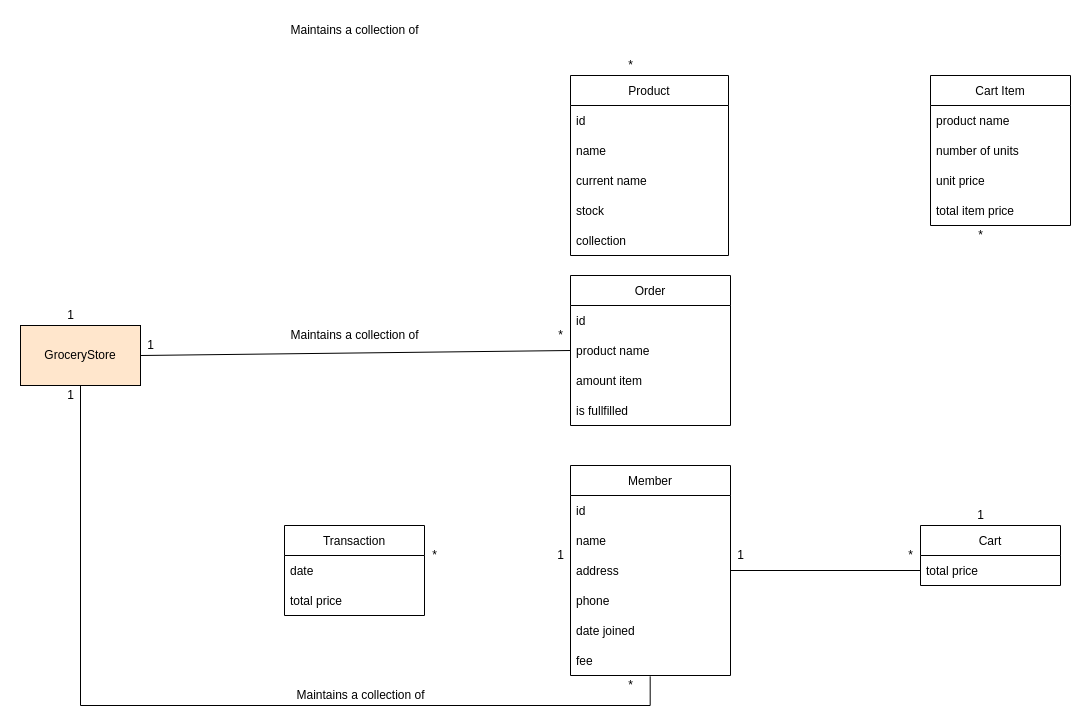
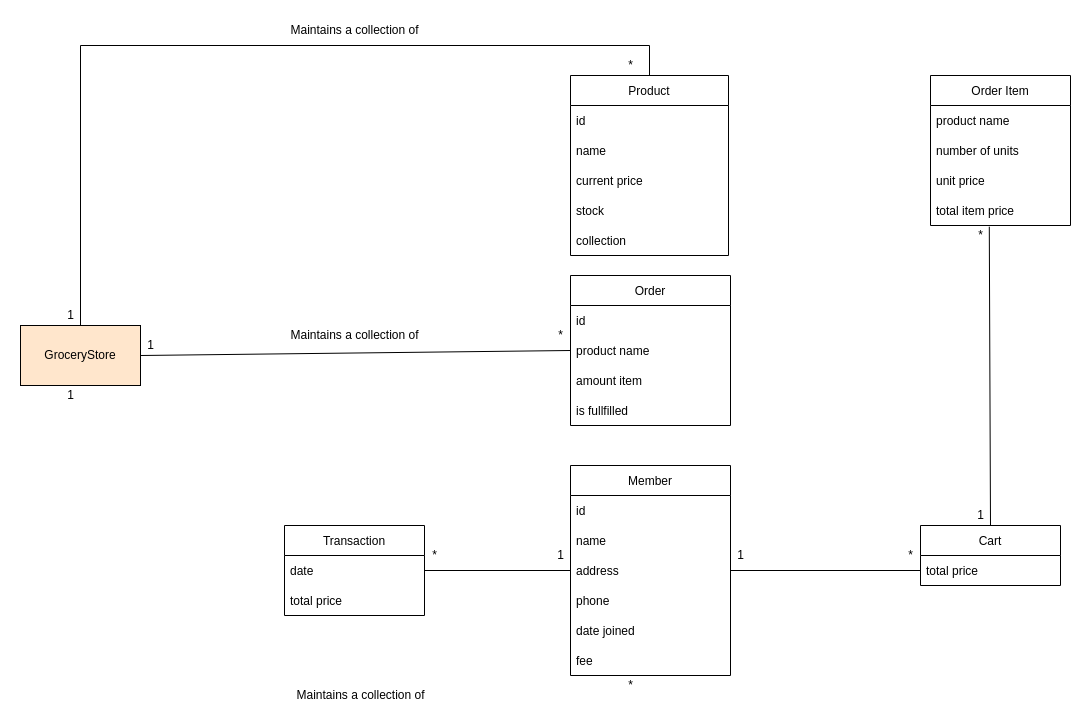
edge "Product" -- "GroceryStore": added
node "Cart Item": label "Cart Item" -> "Order Item"
node "current name": label "current name" -> "current price"
edge "total item price" -- "Cart": added
edge "date" -- "address": added
edge "GroceryStore" -- "fee": removed
